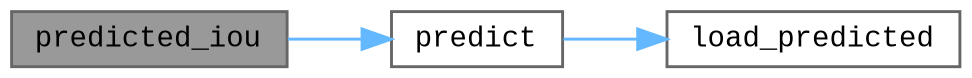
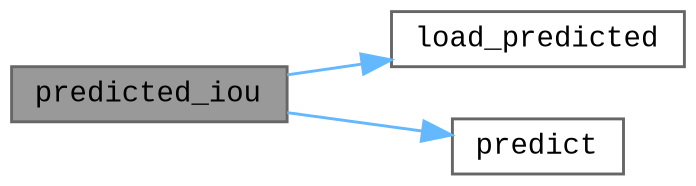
edge "predict" -> "load_predicted": now "predicted_iou" -> "load_predicted"
